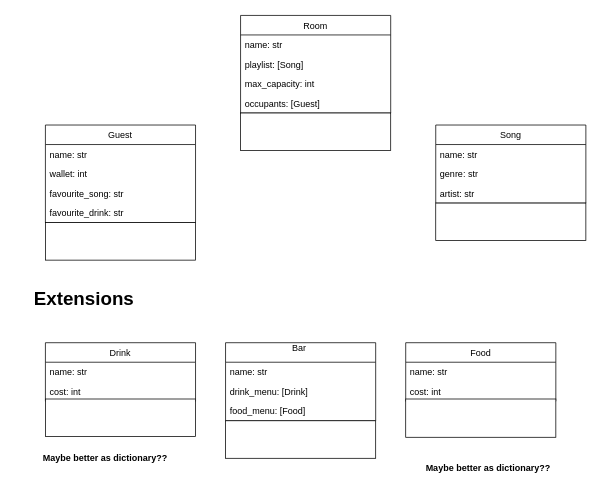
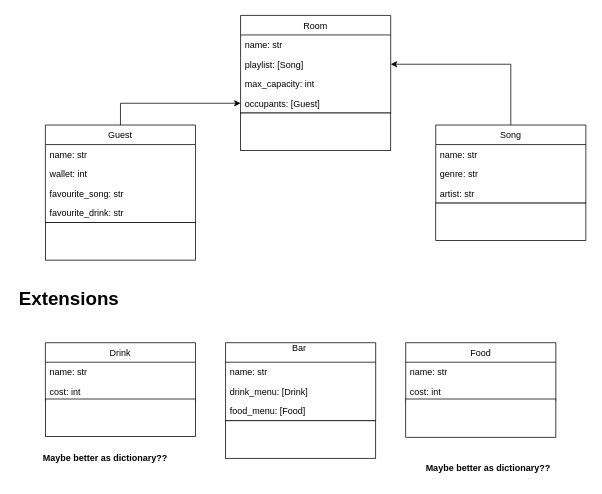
edge "Song" -> "playlist: [Song]": added
edge "Guest" -> "occupants: [Guest]": added
node "Extensions": moved (120, 297) -> (105, 297)
